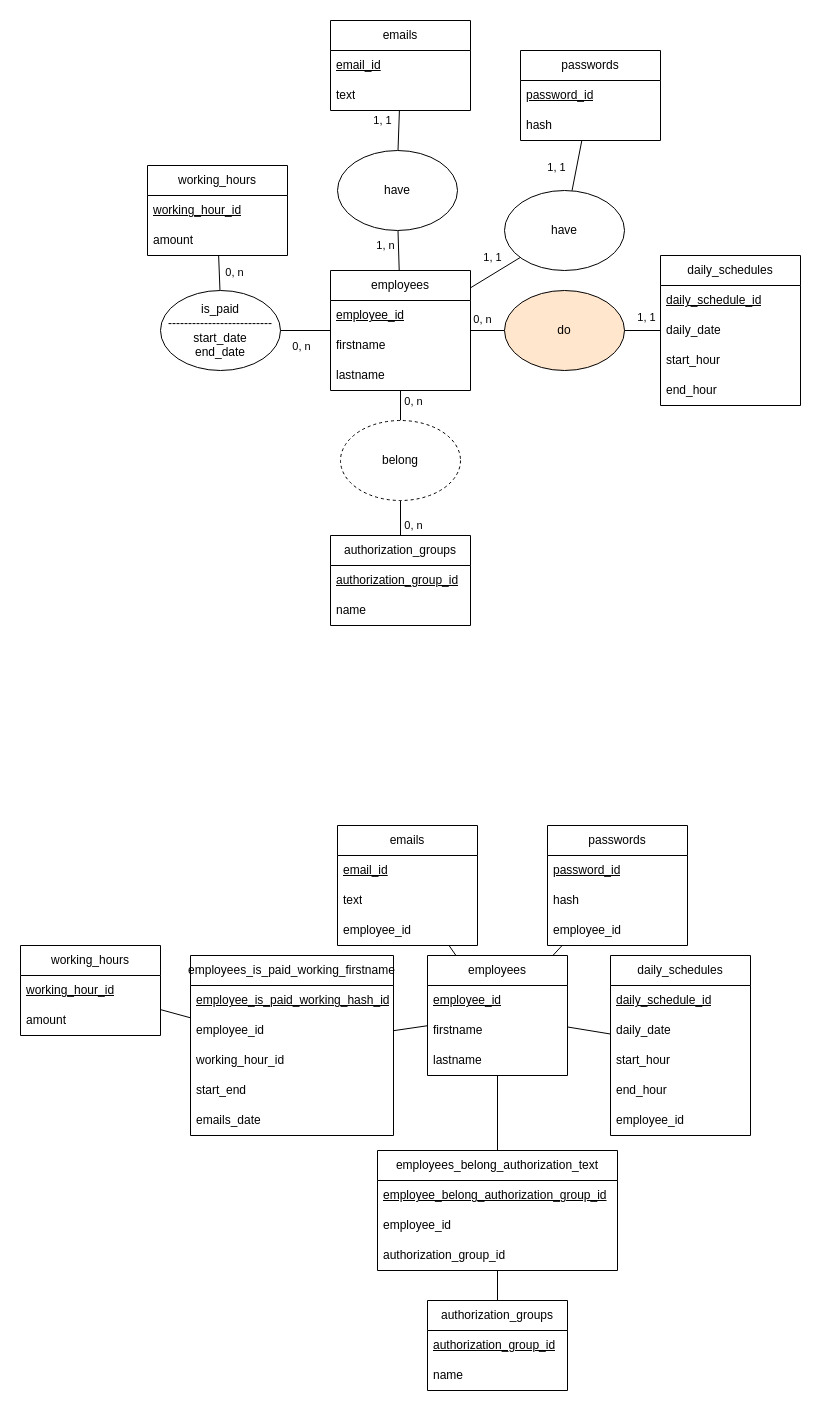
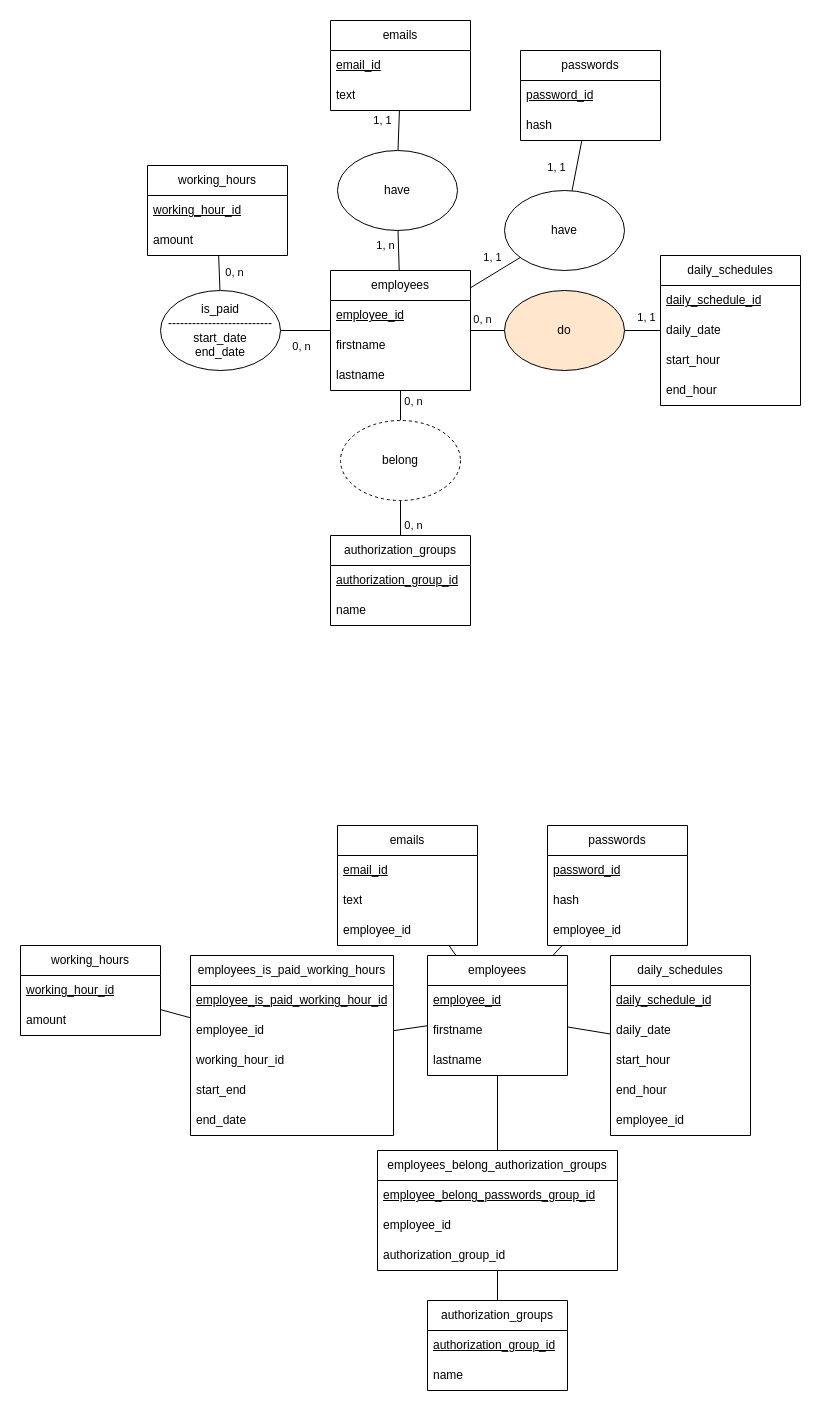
node "employees_is_paid_working_firstname": label "employees_is_paid_working_firstname" -> "employees_is_paid_working_hours"
node "employee_is_paid_working_hash_id": label "employee_is_paid_working_hash_id" -> "employee_is_paid_working_hour_id"
node "emails_date": label "emails_date" -> "end_date"
node "employees_belong_authorization_text": label "employees_belong_authorization_text" -> "employees_belong_authorization_groups"
node "employee_belong_authorization_group_id": label "employee_belong_authorization_group_id" -> "employee_belong_passwords_group_id"
